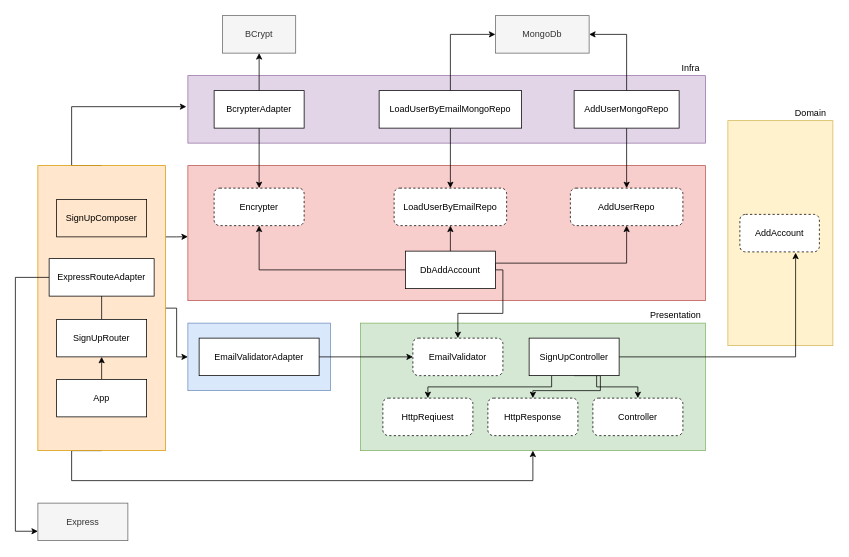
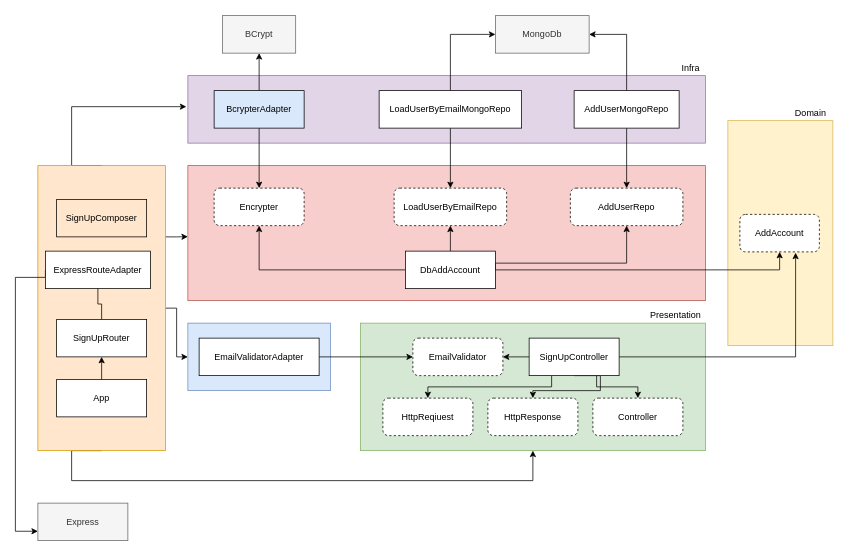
node "BcrypterAdapter": fillcolor #ffffff -> #dae8fc
node "ExpressRouteAdapter": moved (102, 277) -> (98, 270)
edge "DbAddAccount" -> "EmailValidator": now "DbAddAccount" -> "AddAccount"
edge "SignUpController" -> "EmailValidator": added
